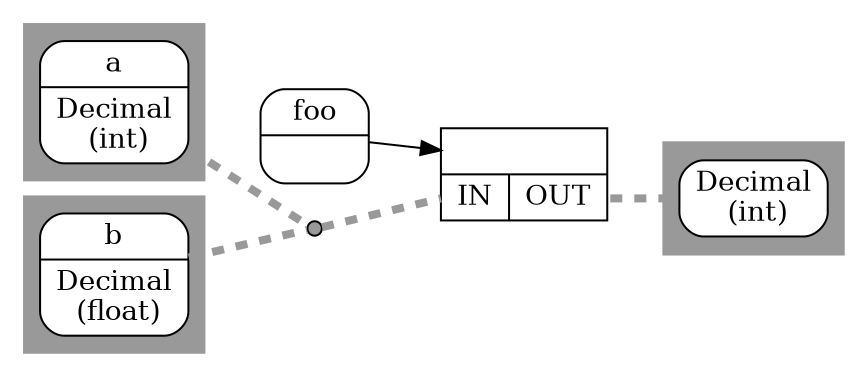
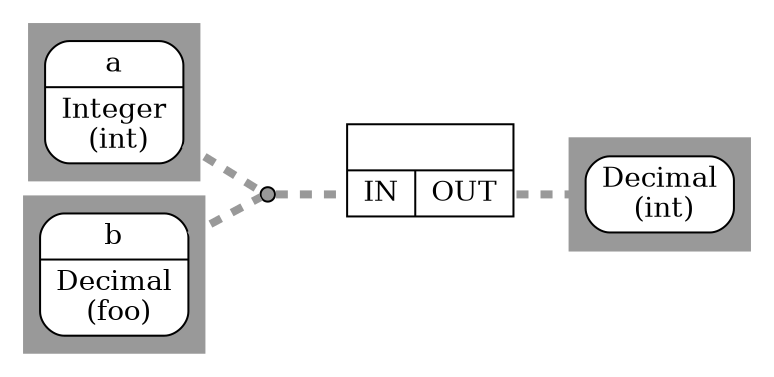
node "a": text "Decimal" -> "Integer"
node "foo": removed
node "b": text "(float)" -> "(foo)"
